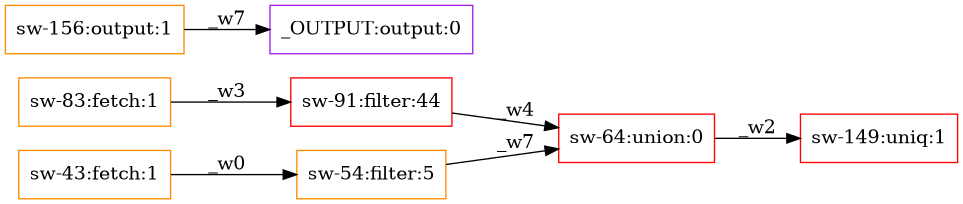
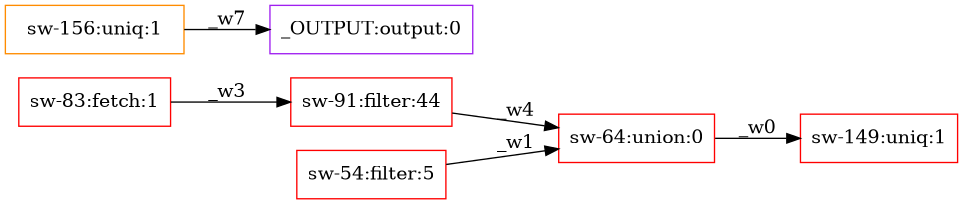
node "sw-156:output:1": label "sw-156:output:1" -> "sw-156:uniq:1"
node "sw-83:fetch:1": color darkorange -> red
edge "sw-64:union:0" -> "sw-149:uniq:1": label "_w2" -> "_w0"
edge "sw-54:filter:5" -> "sw-64:union:0": label "_w7" -> "_w1"
node "sw-43:fetch:1": removed
node "sw-54:filter:5": color darkorange -> red
